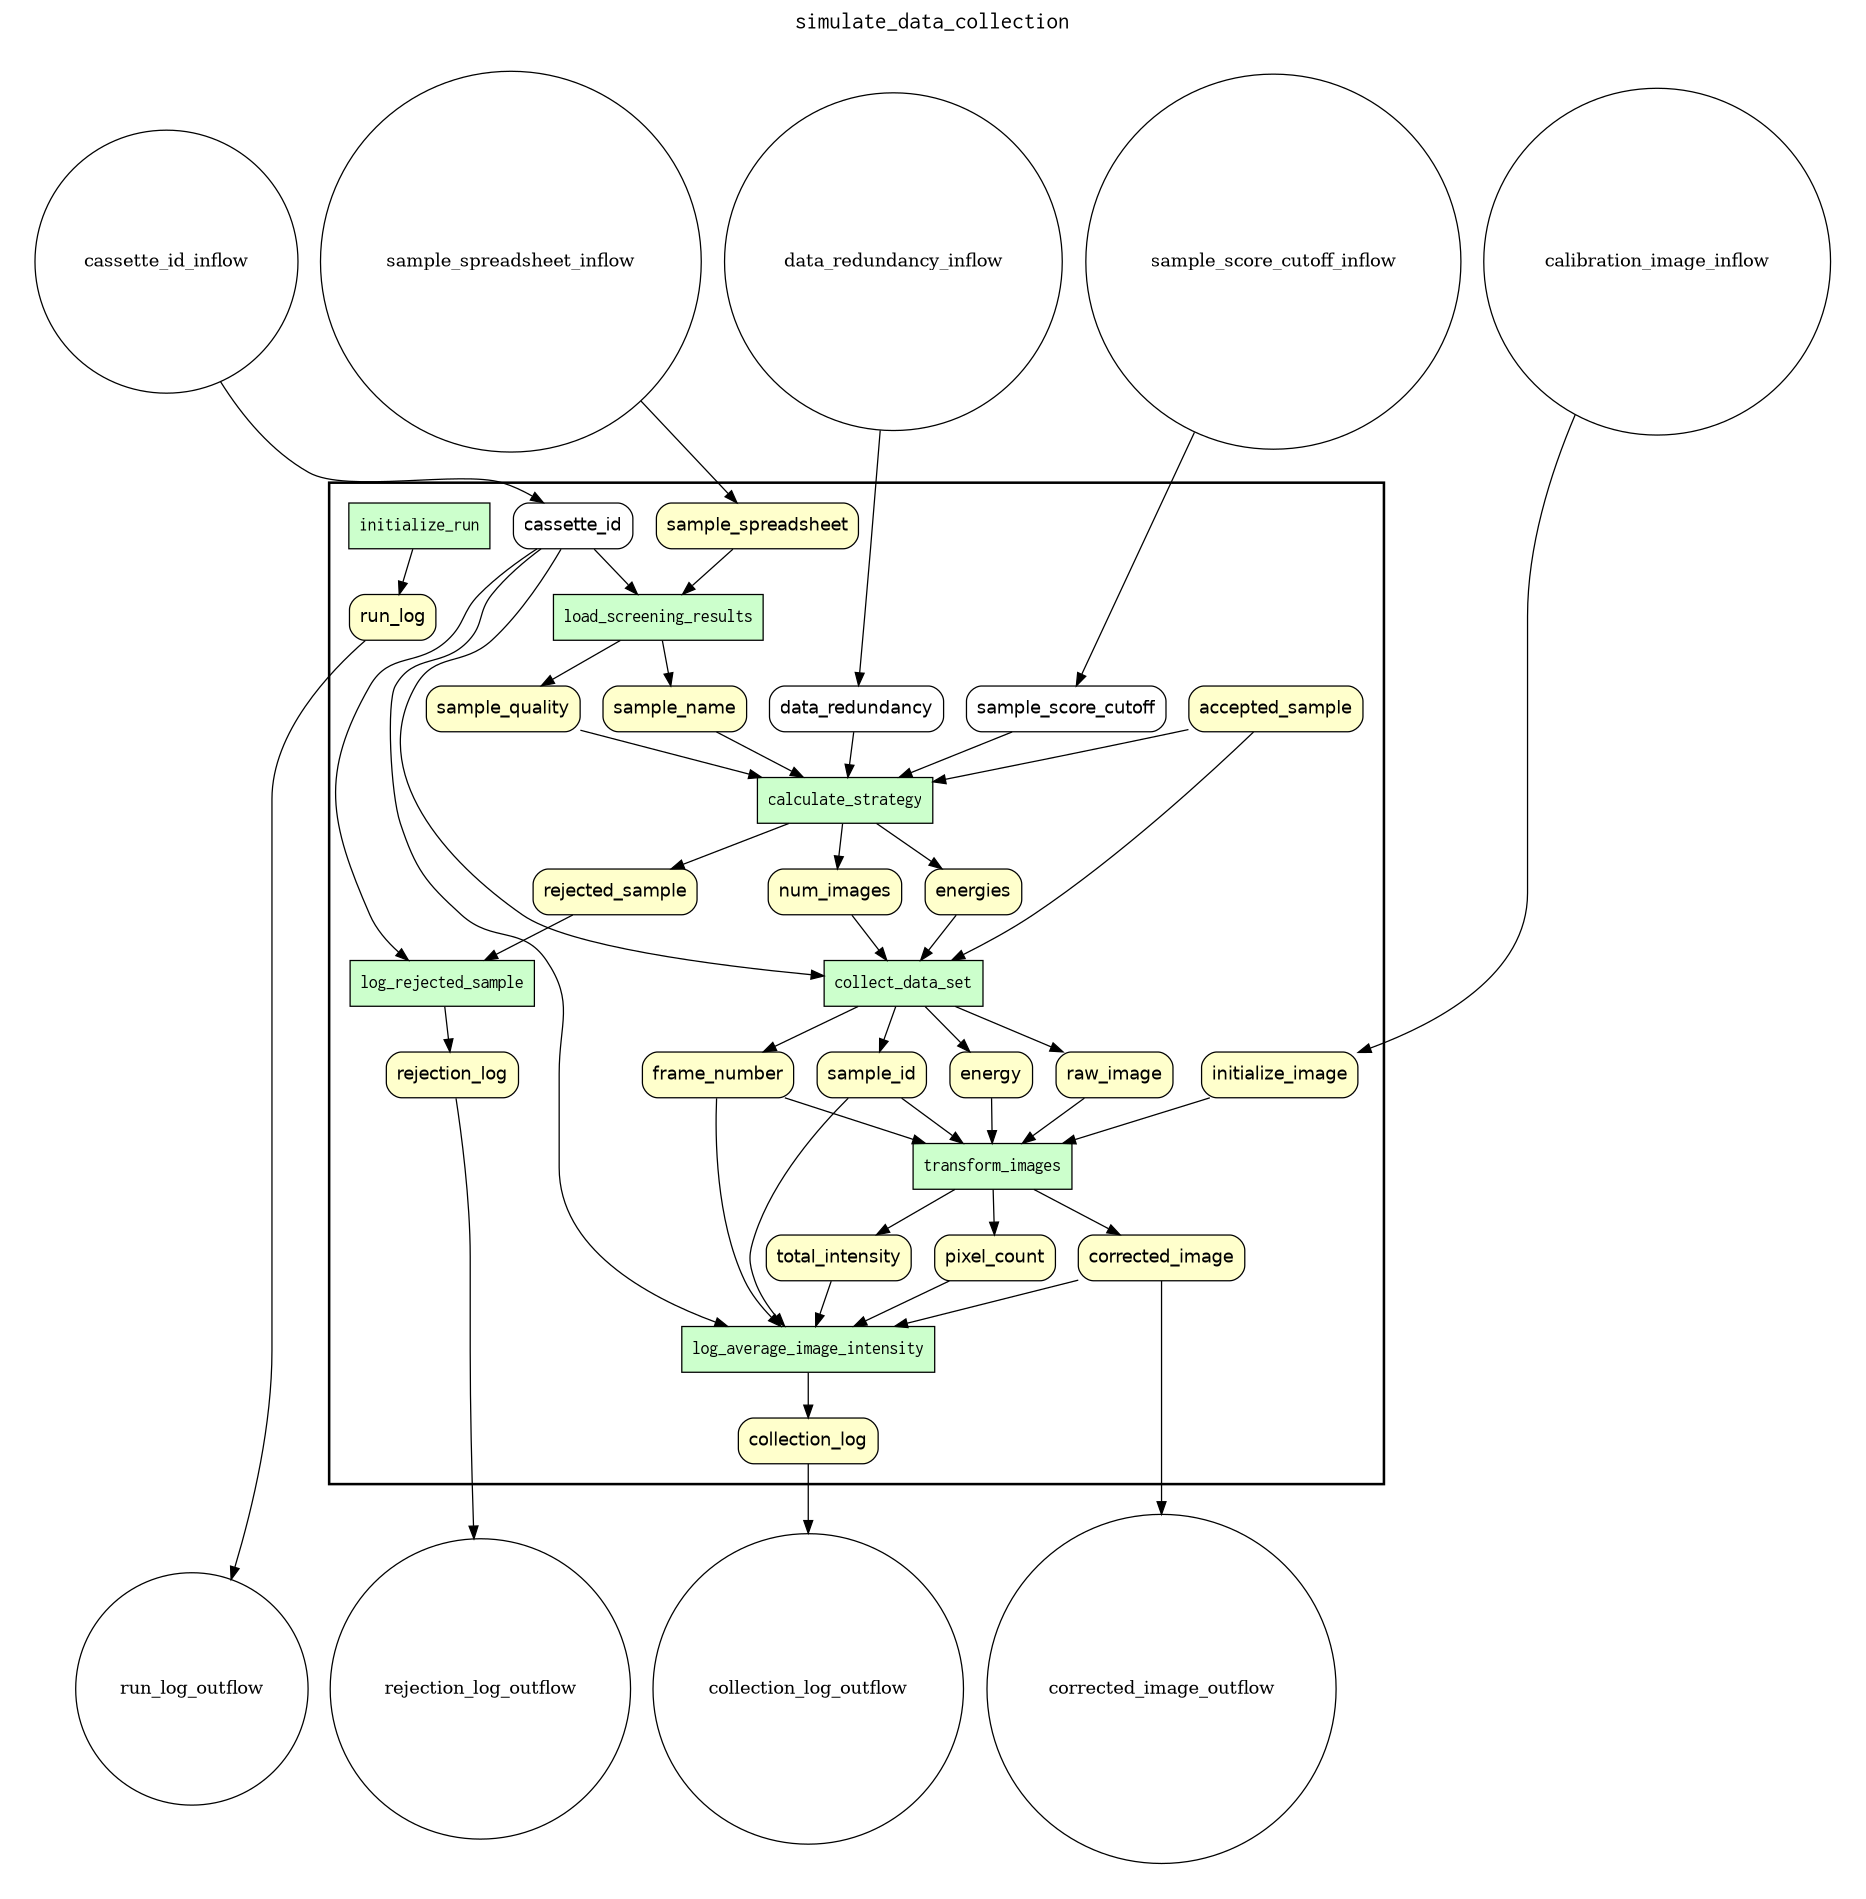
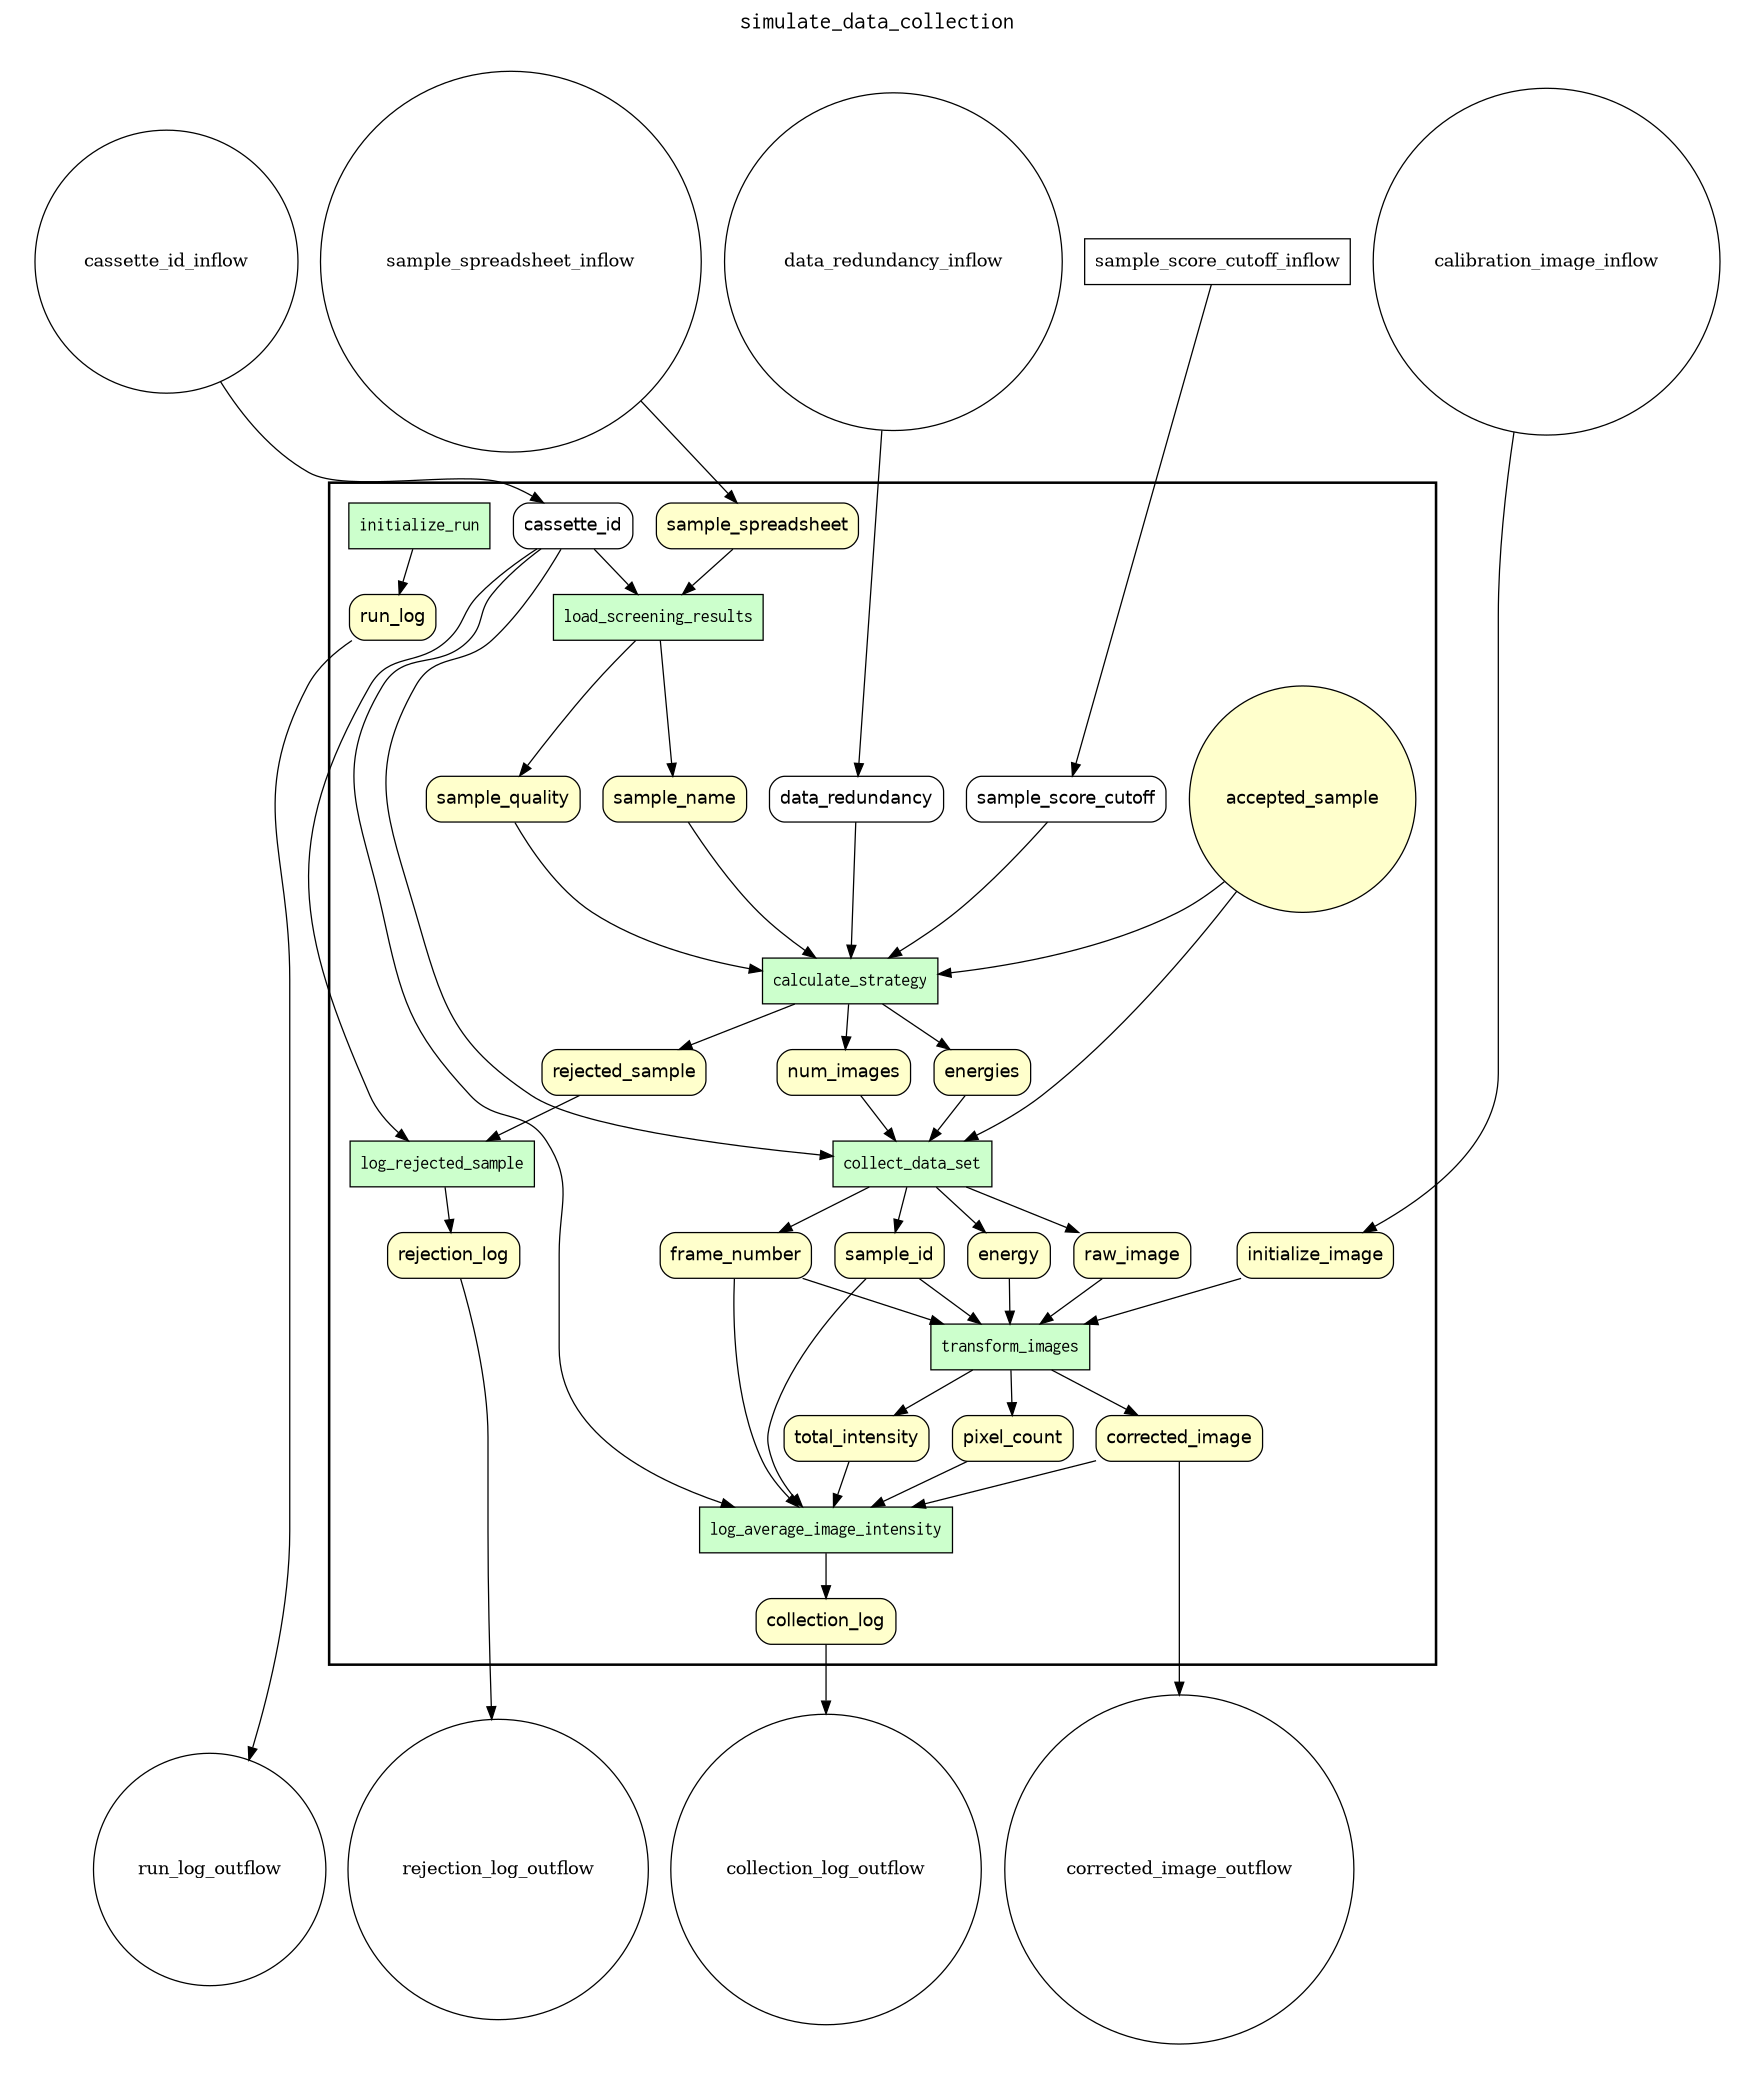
node "sample_score_cutoff_inflow": shape circle -> box
node "accepted_sample": shape box -> circle
